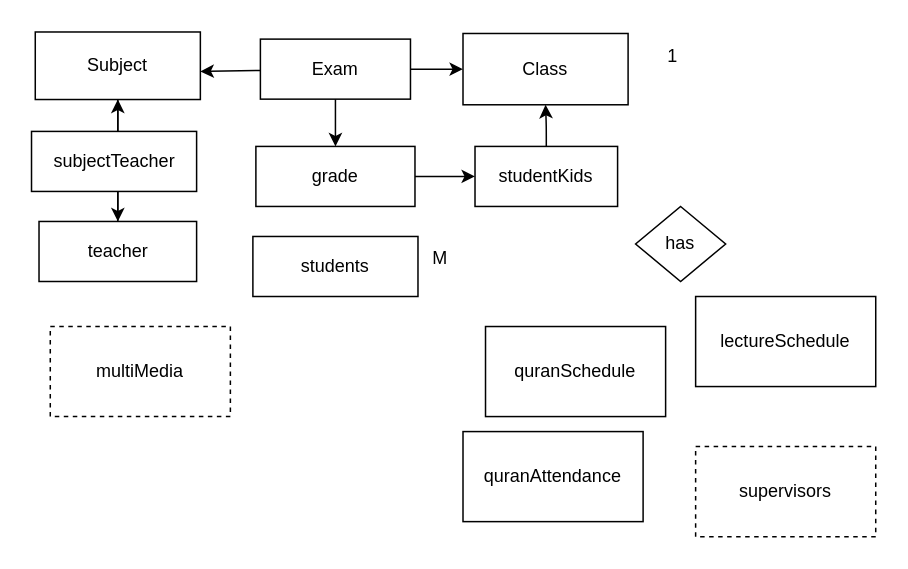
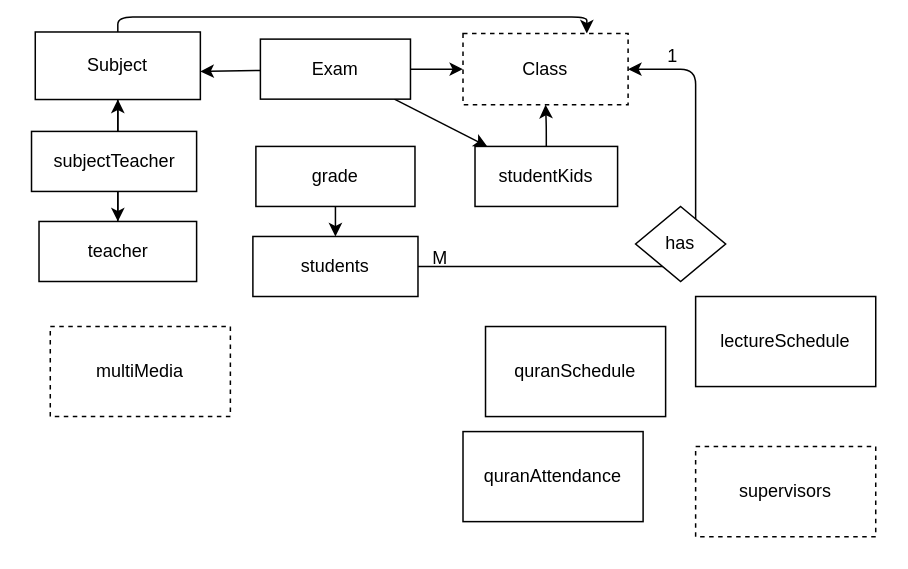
edge "Subject" -> "Class": added
node "Class": style solid -> dashed
edge "Exam" -> "grade": now "Exam" -> "studentKids"
edge "grade" -> "studentKids": now "grade" -> "students"
edge "students" -> "Class": added
